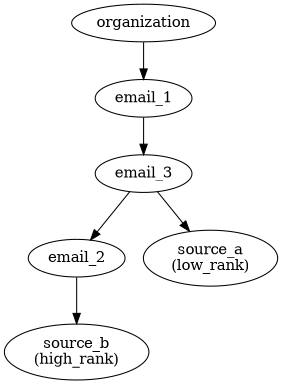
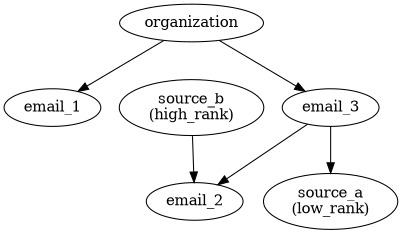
edge "email_1" -> "email_3": now "organization" -> "email_3"
edge "email_2" -> "source_b (high_rank)": reversed
